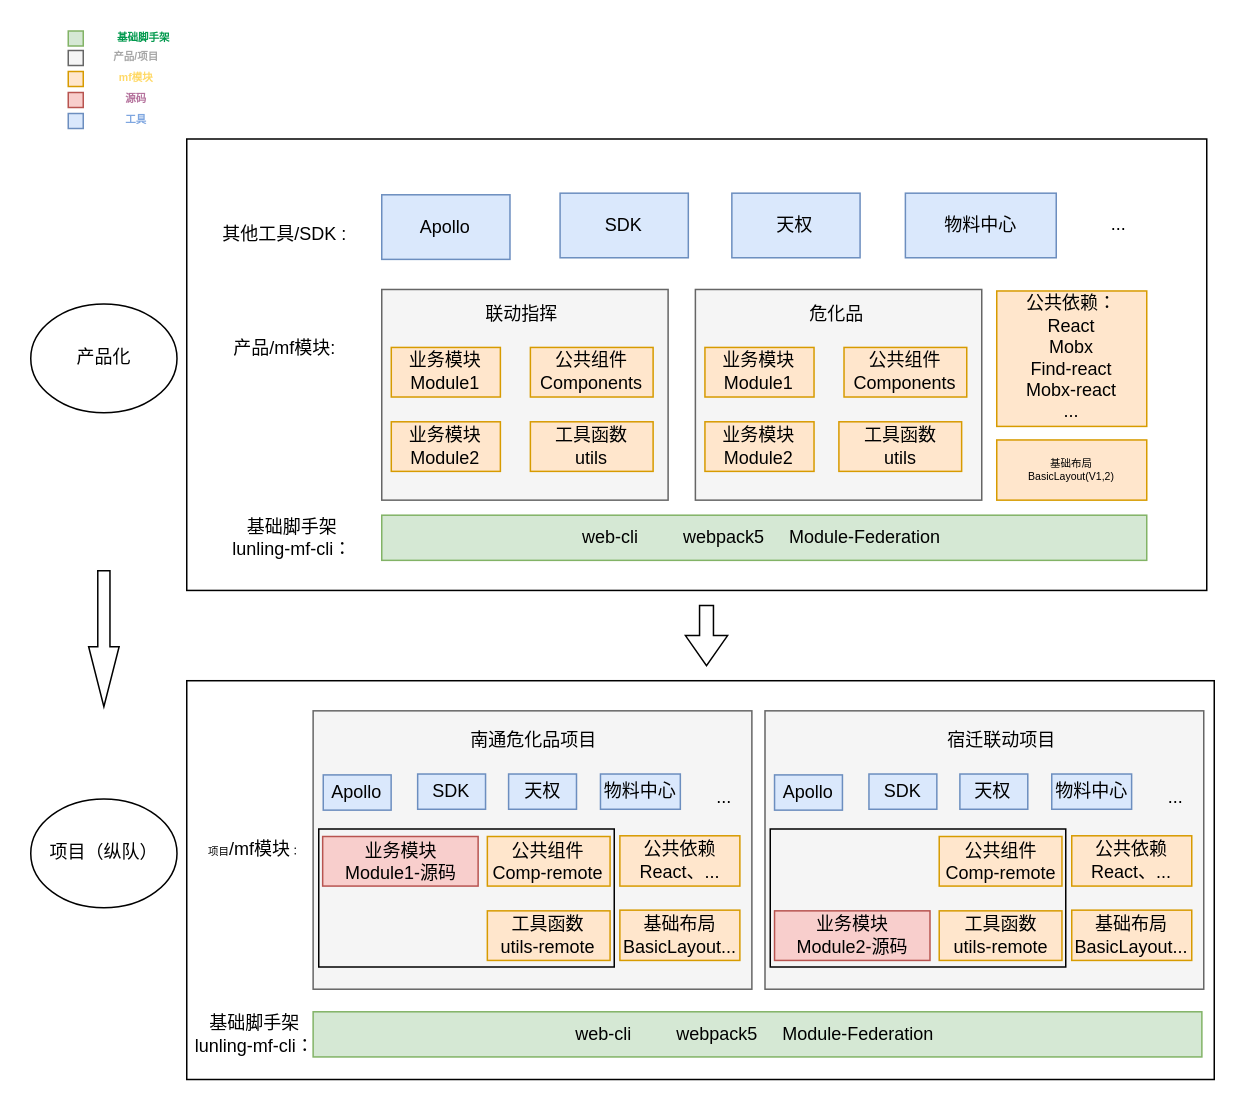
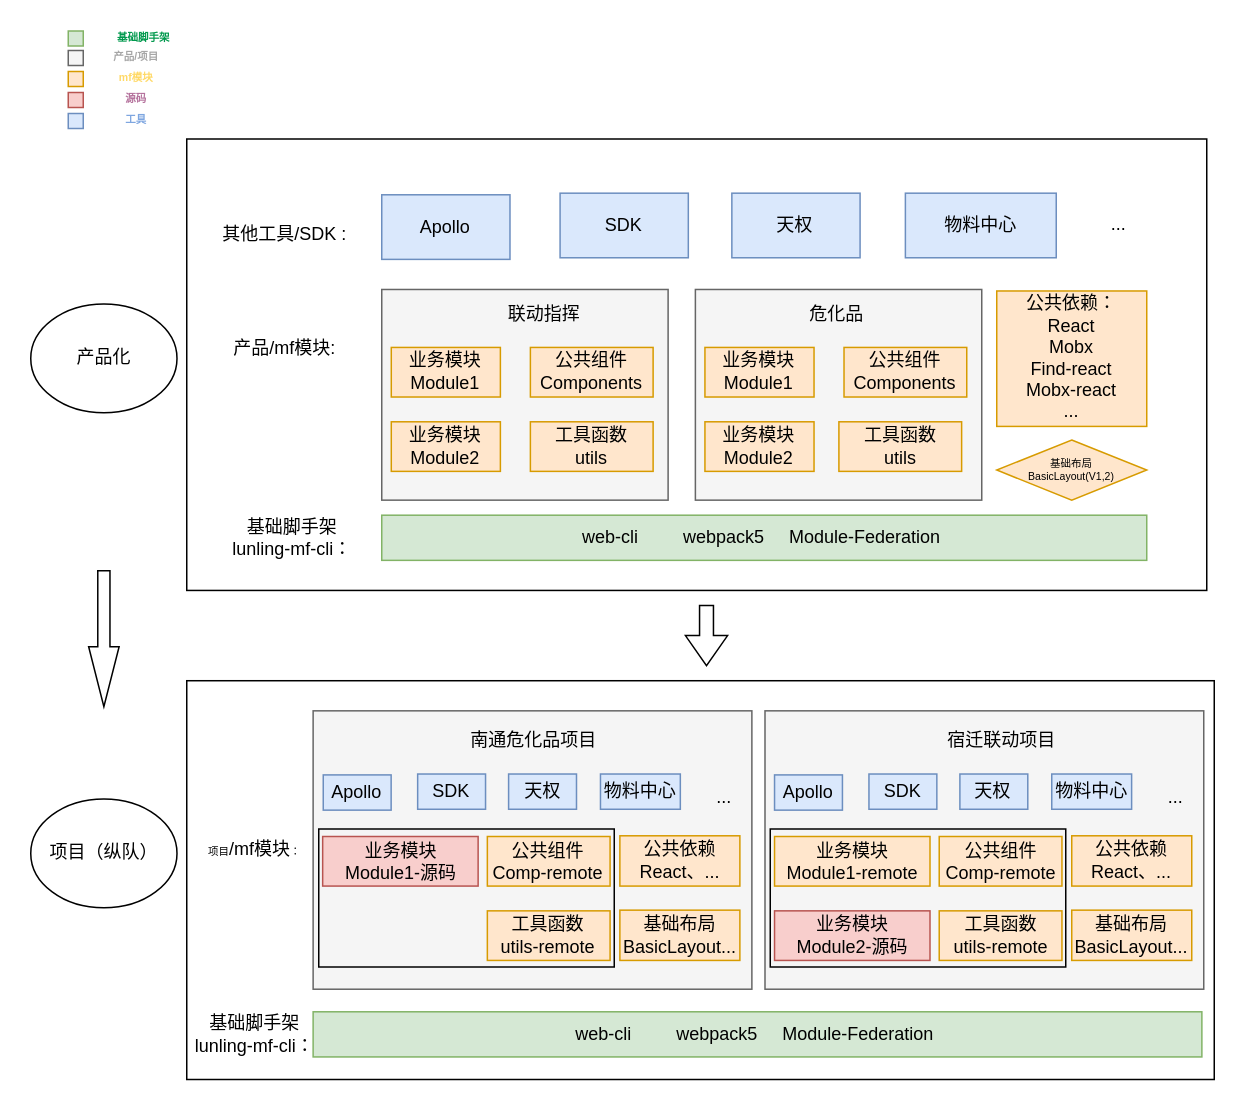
node "联动指挥": moved (521, 314) -> (544, 314)
node "基础布局 BasicLayout(V1,2)": shape rectangle -> diamond
node "业务模块 Module1-remote": added
